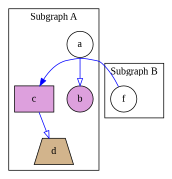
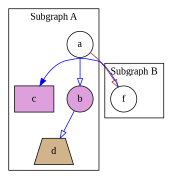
edge "a" -> "f": added
edge "c" -> "d": now "b" -> "d"
